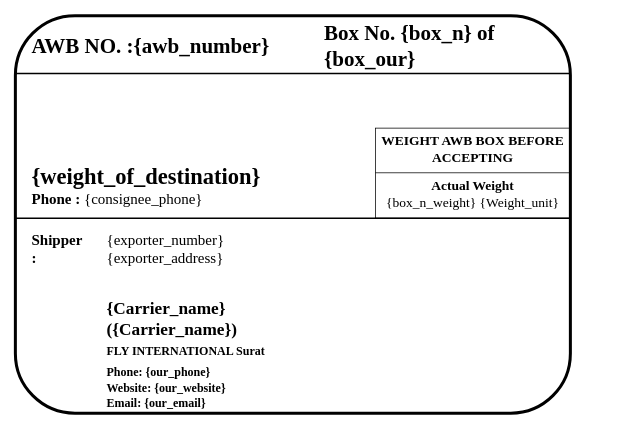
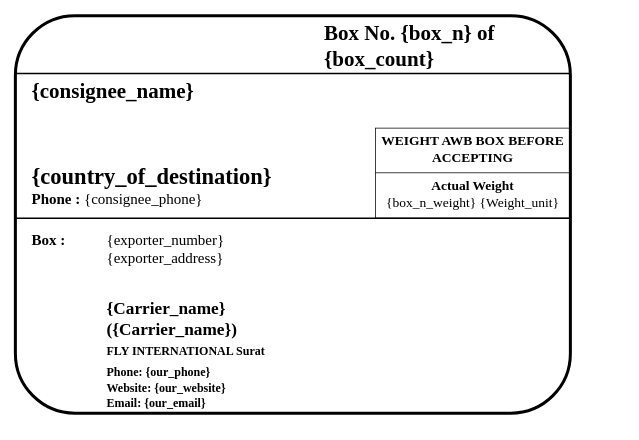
node "AWB NO. :{awb_number}": removed
node "Box No. {box_n} of {box_our}": label "Box No. {box_n} of {box_our}" -> "Box No. {box_n} of {box_count}"
node "{consignee_name}": added
node "{weight_of_destination} Phone : {consignee_phone}": label "{weight_of_destination} Phone : {consignee_phone}" -> "{country_of_destination} Phone : {consignee_phone}"
node "Shipper :": label "Shipper :" -> "Box :"
